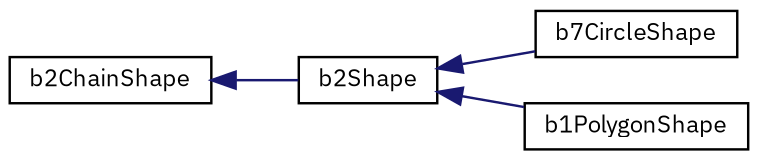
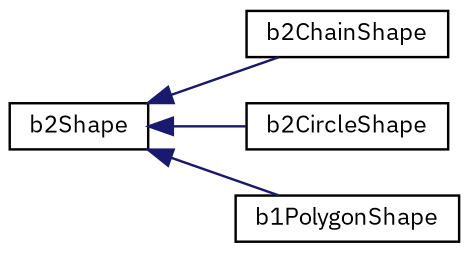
node "b7CircleShape": label "b7CircleShape" -> "b2CircleShape"
edge "b2Shape" -> "b2ChainShape": reversed
